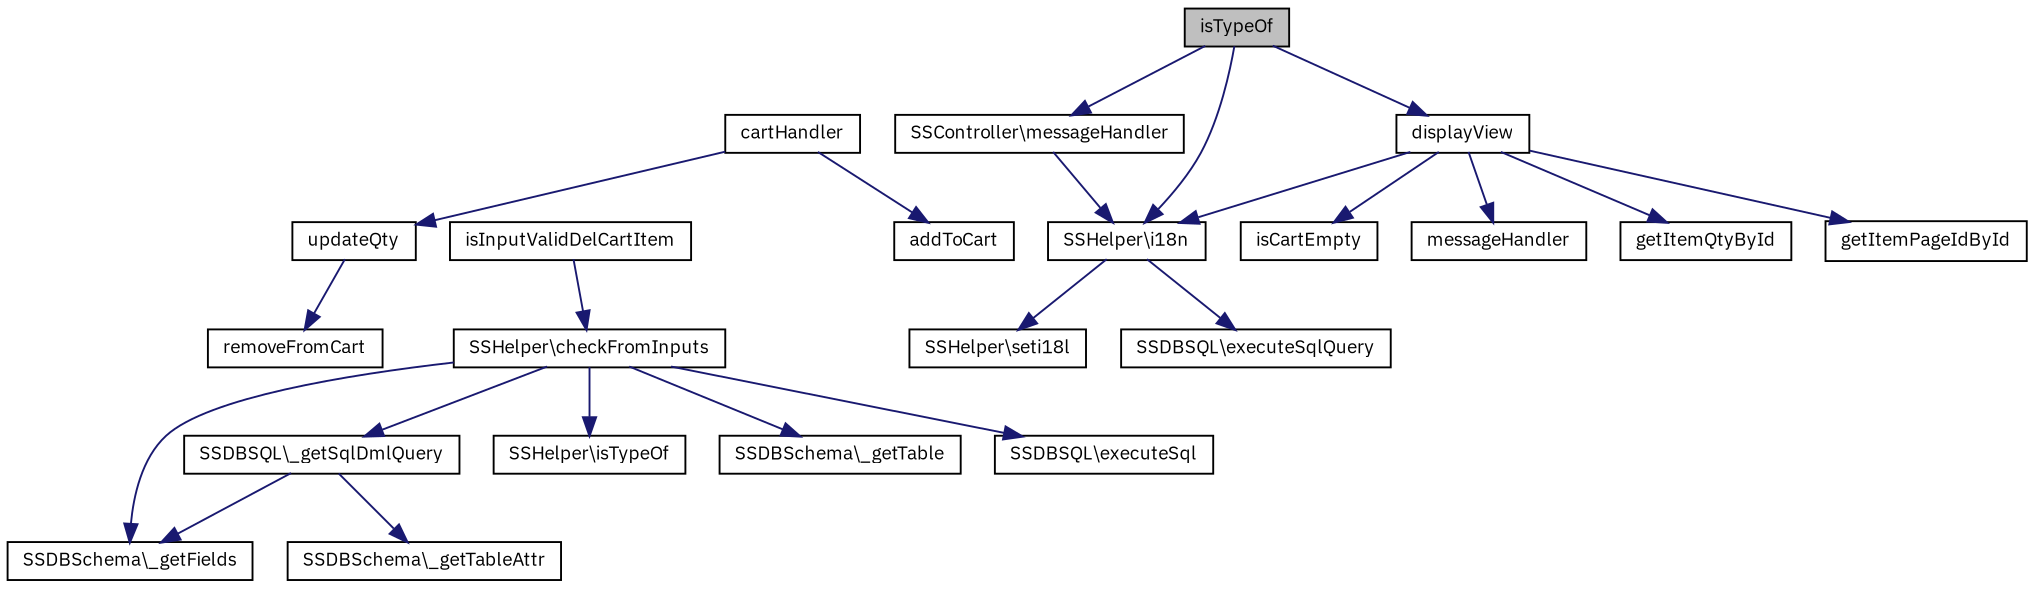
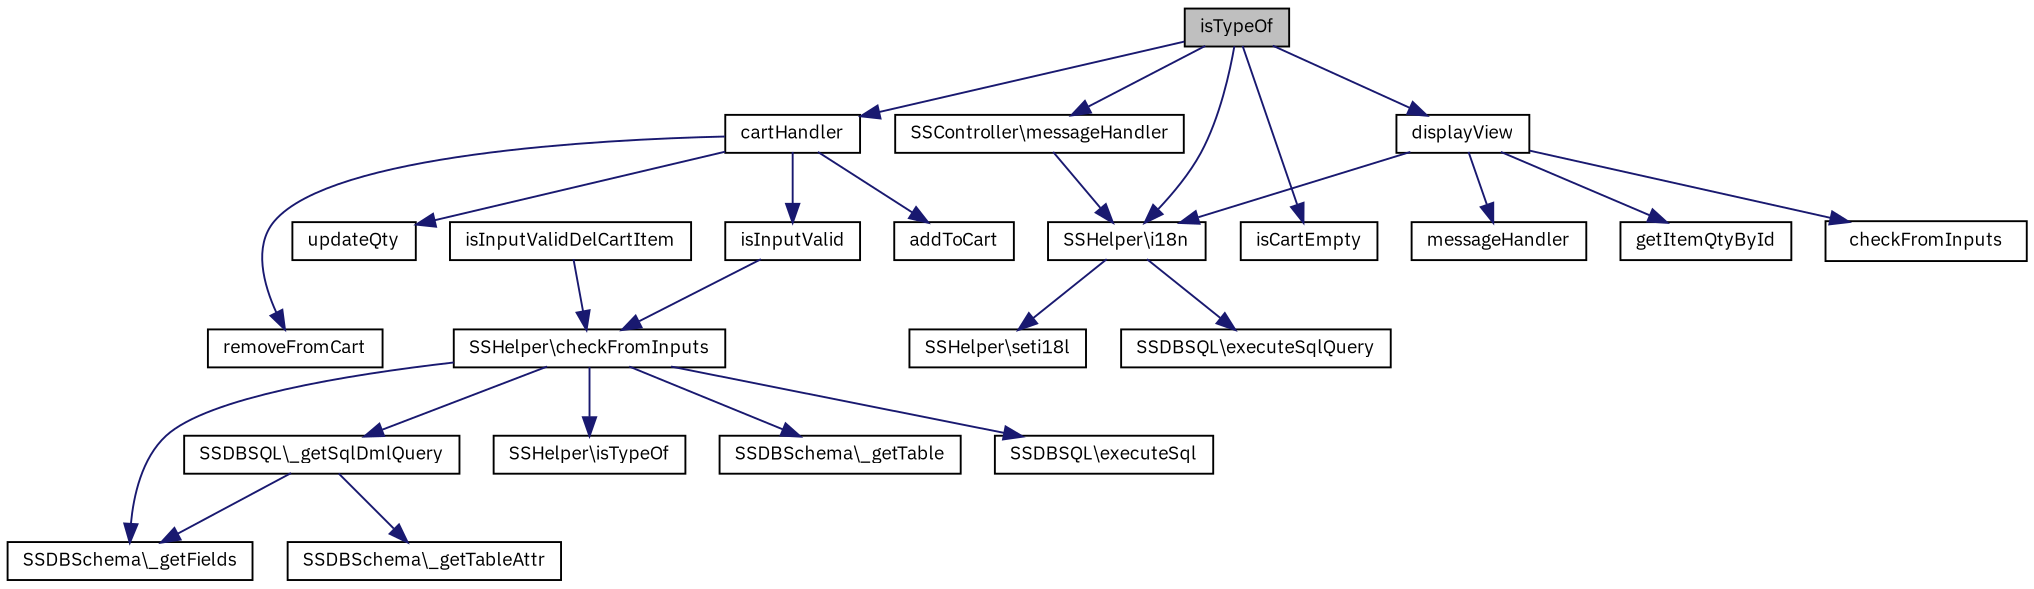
edge "isTypeOf" -> "cartHandler": added
edge "displayView" -> "isCartEmpty": now "isTypeOf" -> "isCartEmpty"
node "isInputValid": added
node "getItemPageIdById": label "getItemPageIdById" -> "checkFromInputs"
edge "updateQty" -> "removeFromCart": now "cartHandler" -> "removeFromCart"
